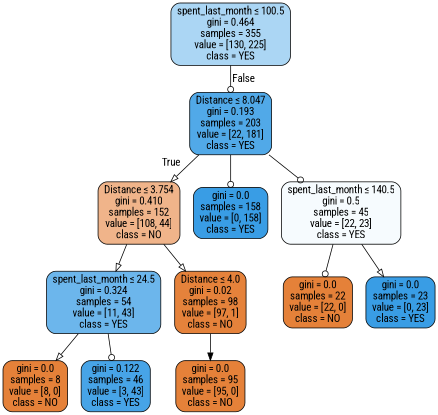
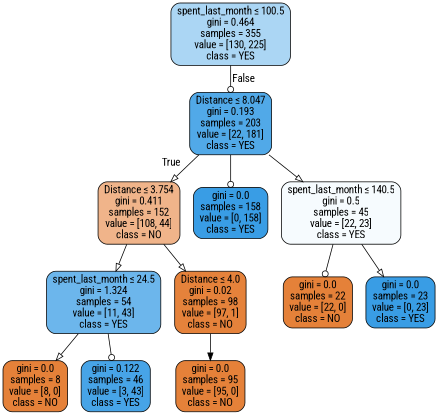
edge "Distance ≤ 8.047" -> "spent_last_month ≤ 140.5": arrowhead odot -> onormal
node "Distance ≤ 3.754": text "gini = 0.410" -> "gini = 0.411"
node "spent_last_month ≤ 24.5": text "gini = 0.324" -> "gini = 1.324"
